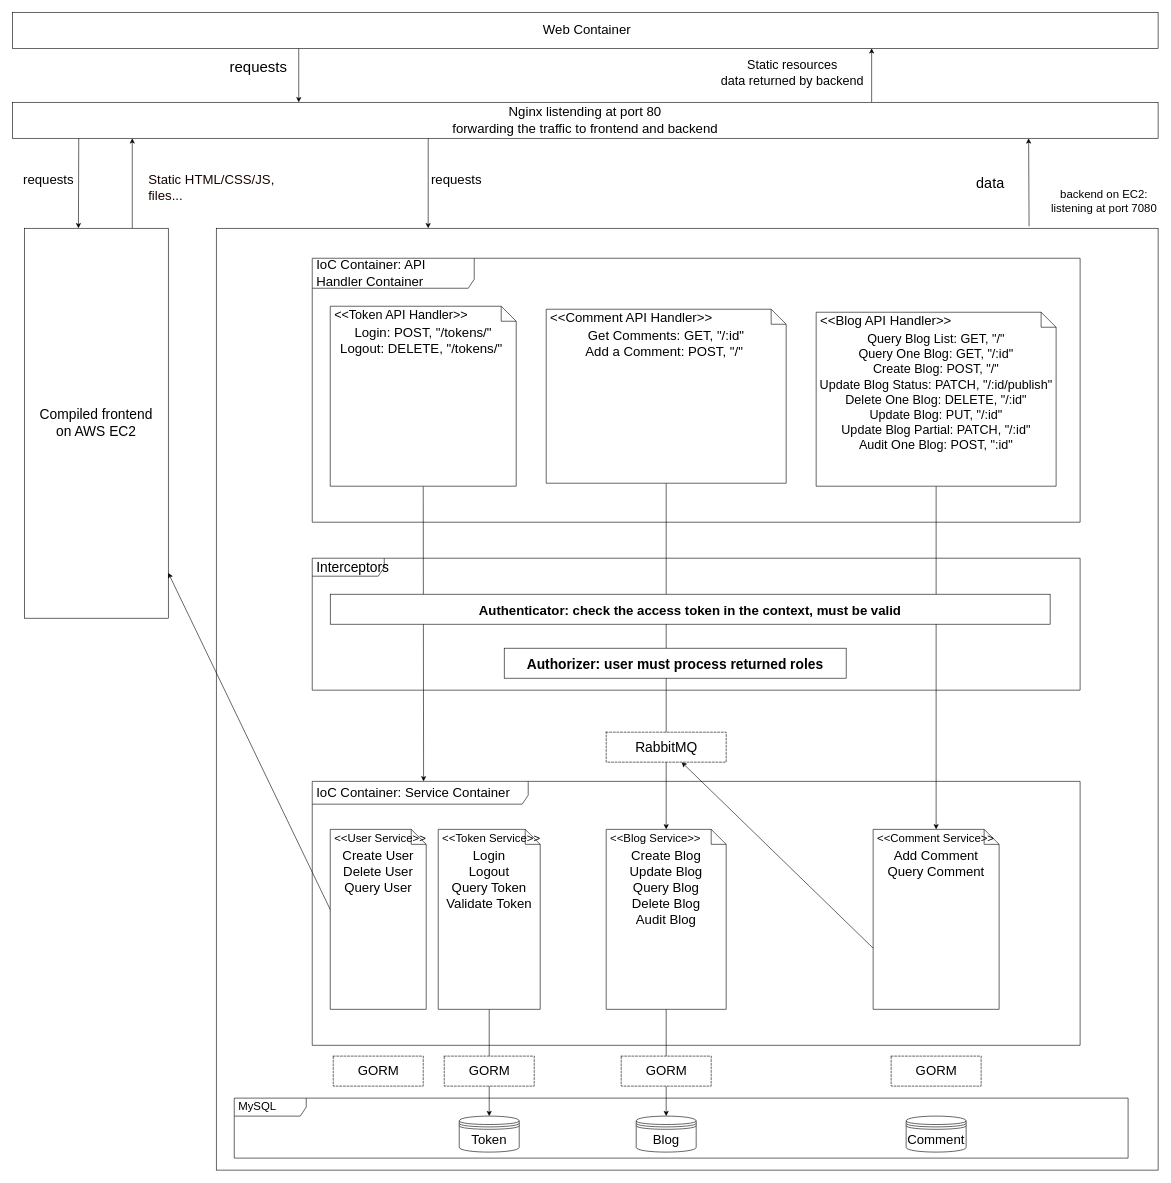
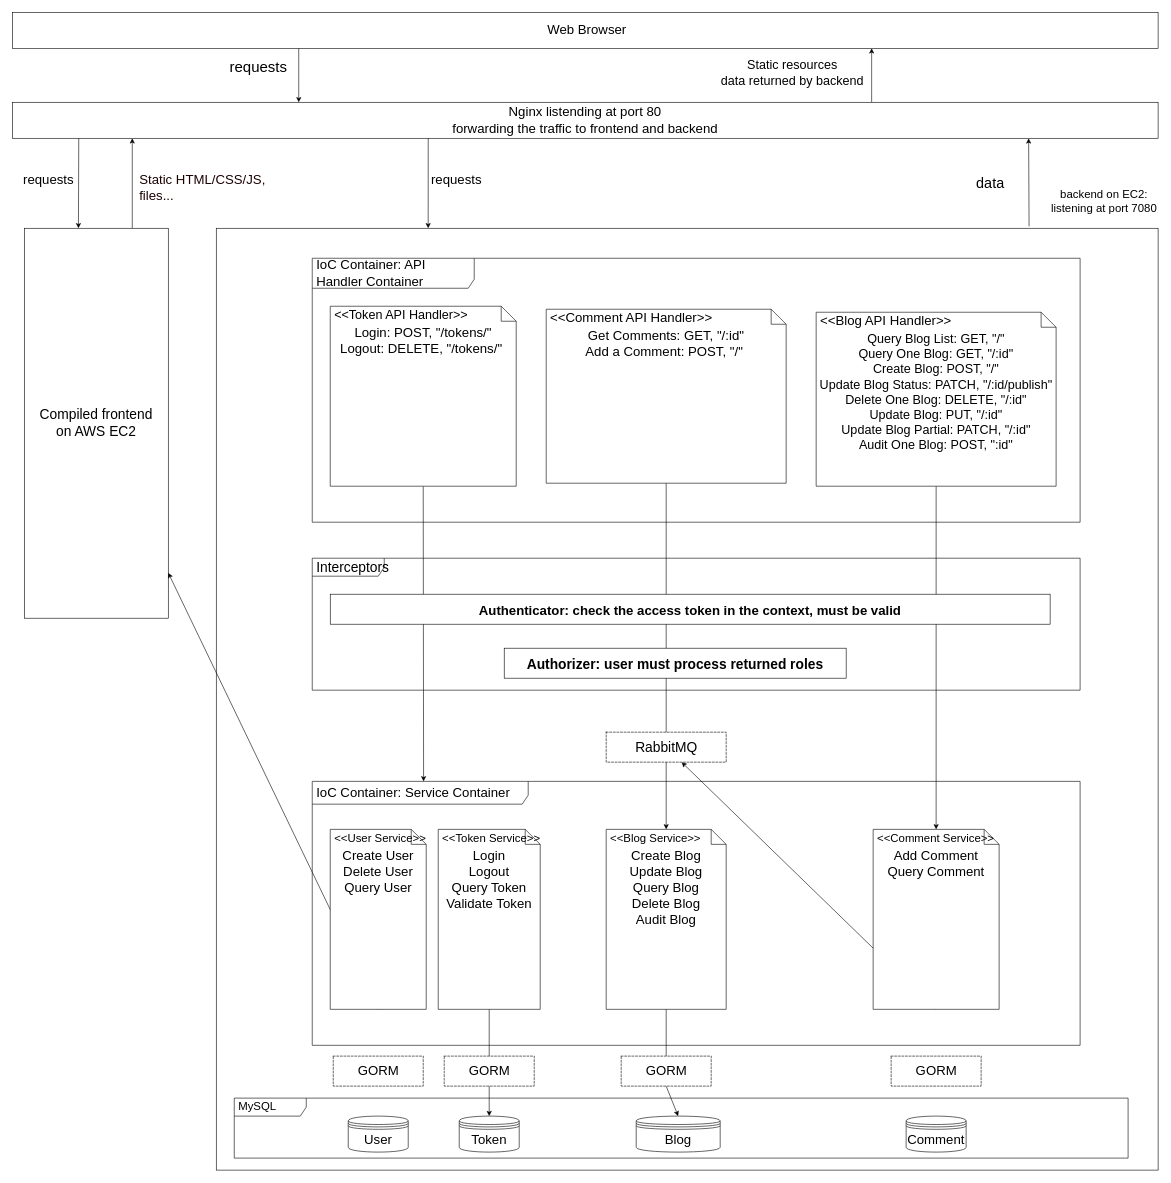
node "Web Container": label "Web Container" -> "Web Browser"
node "Static HTML/CSS/JS, files...": moved (228, 183) -> (219, 183)
node "User": added
node "Blog": size 60x36 -> 84x36
